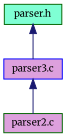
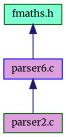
node "parser.h": label "parser.h" -> "fmaths.h"
node "parser3.c": label "parser3.c" -> "parser6.c"
